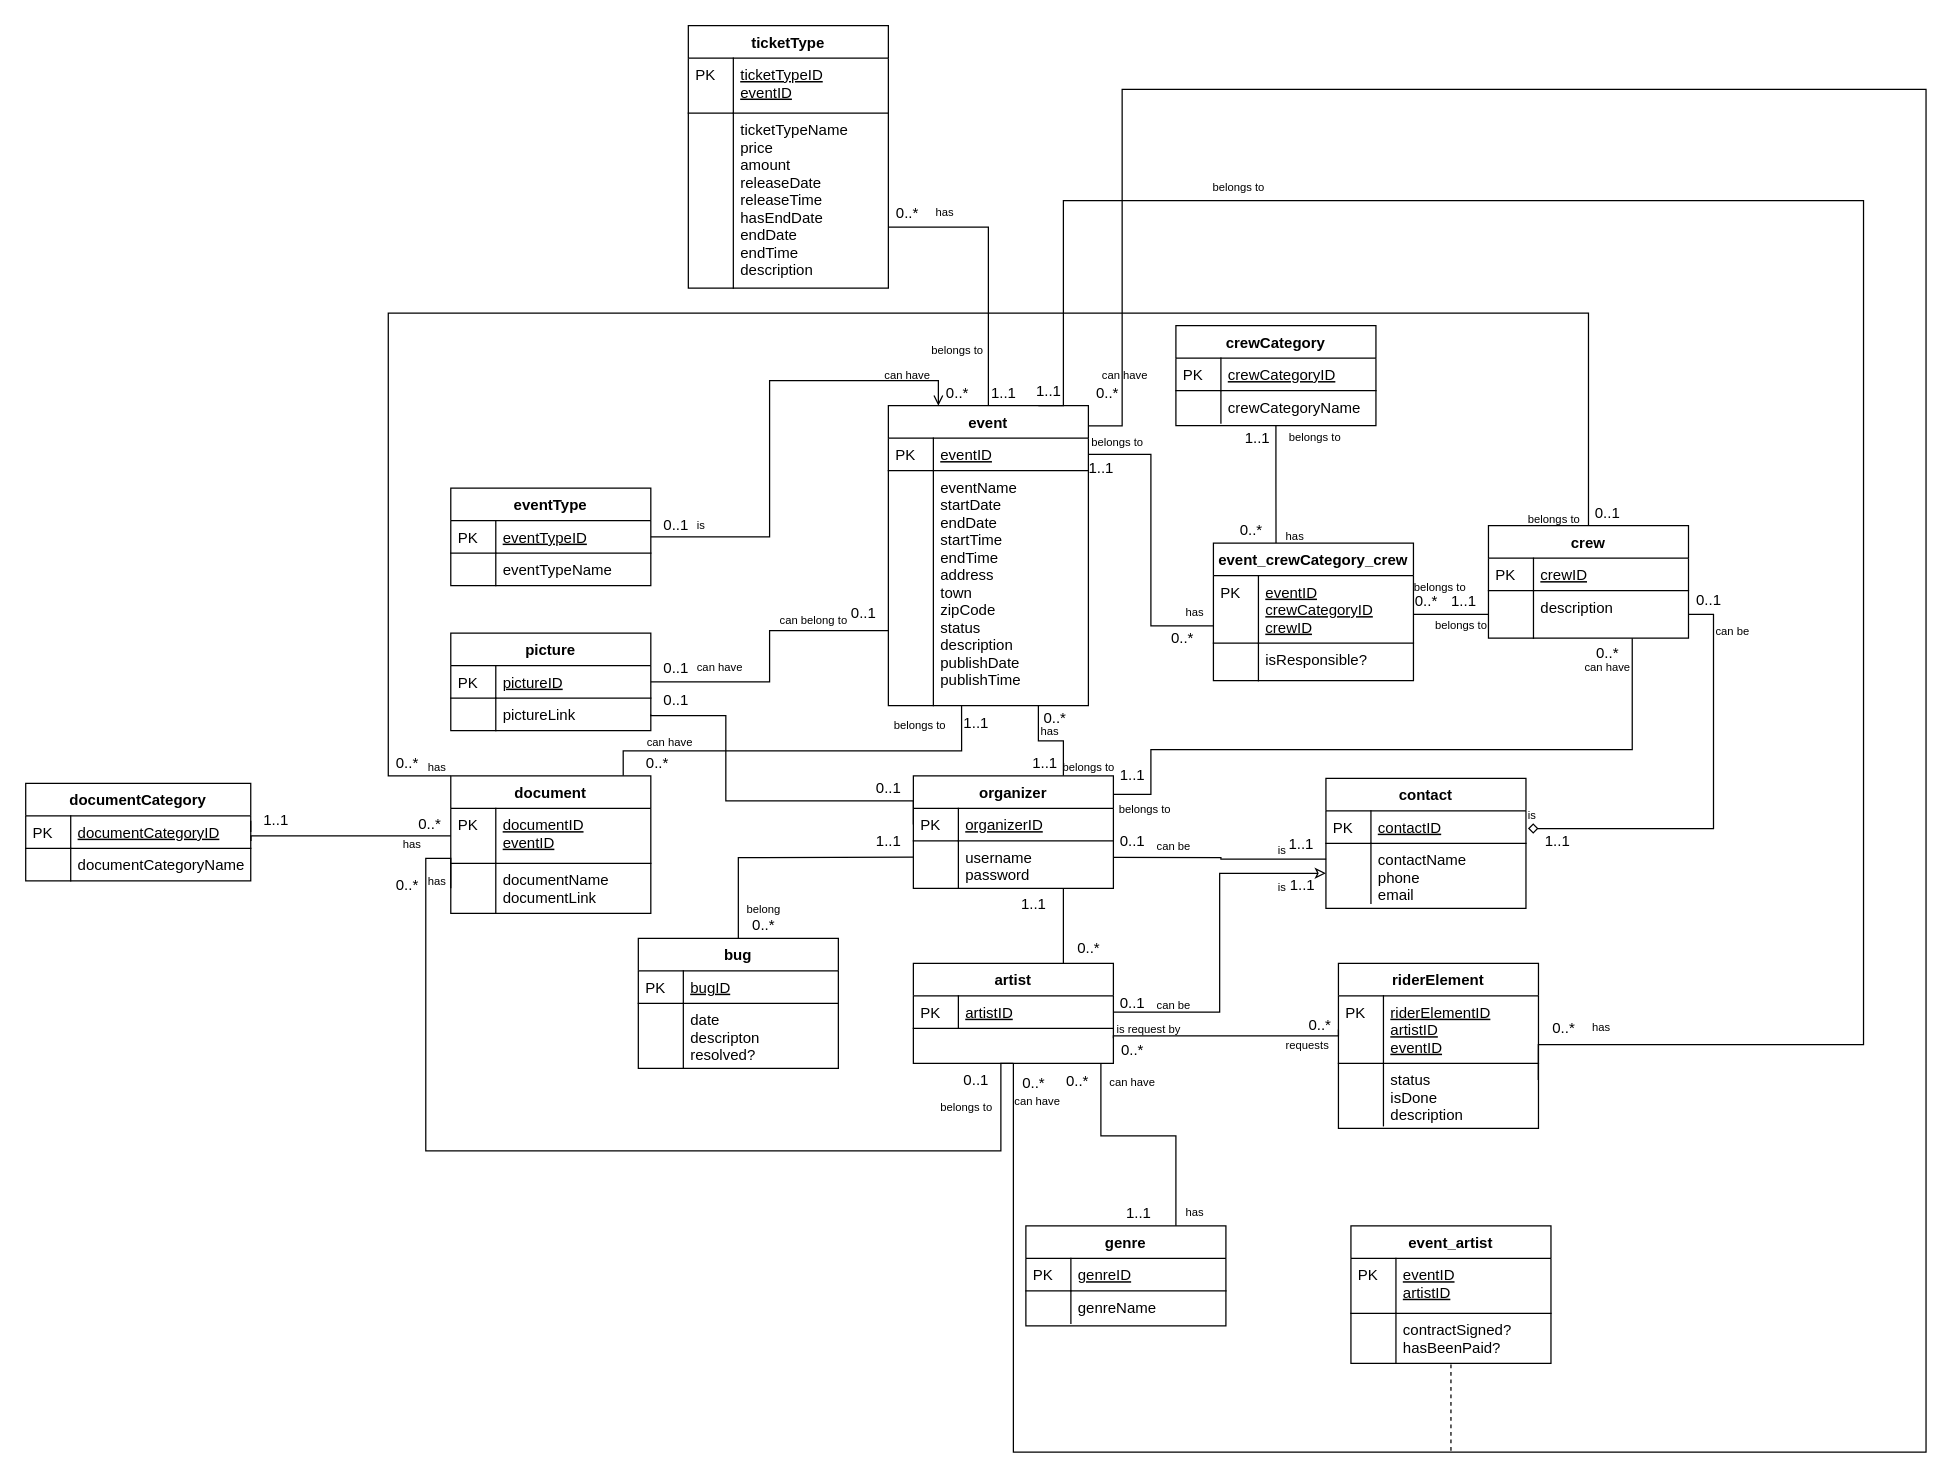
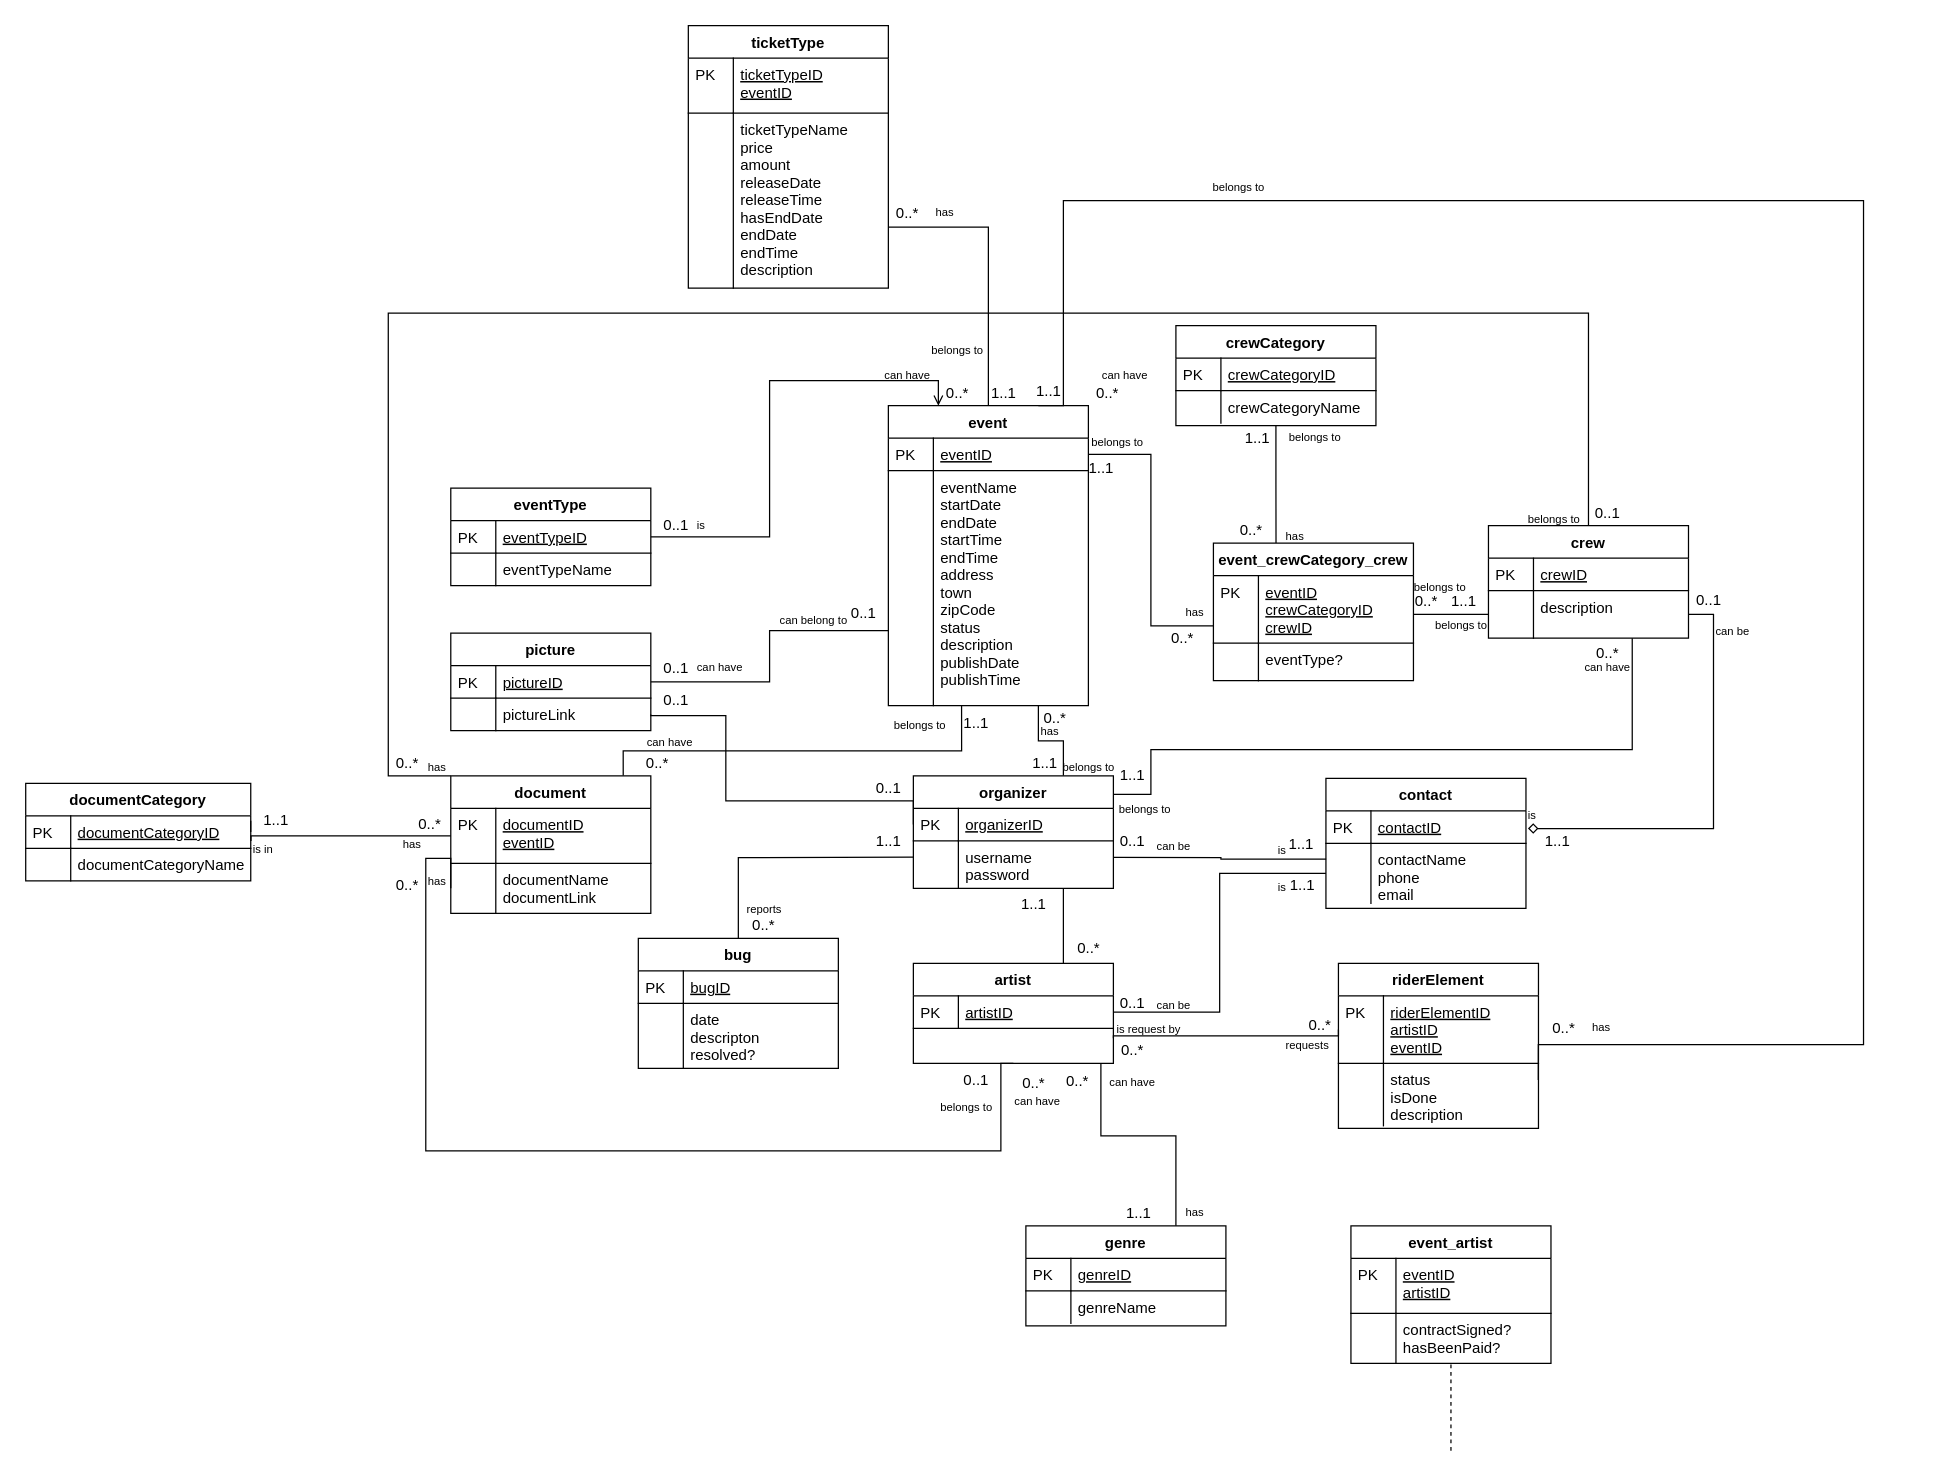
node "isResponsible?": label "isResponsible?" -> "eventType?"
edge "event" -- "artist": removed
node "is in": added
edge "artistID" -> "contactName phone email": arrowhead classic -> none
node "belong": label "belong" -> "reports"
